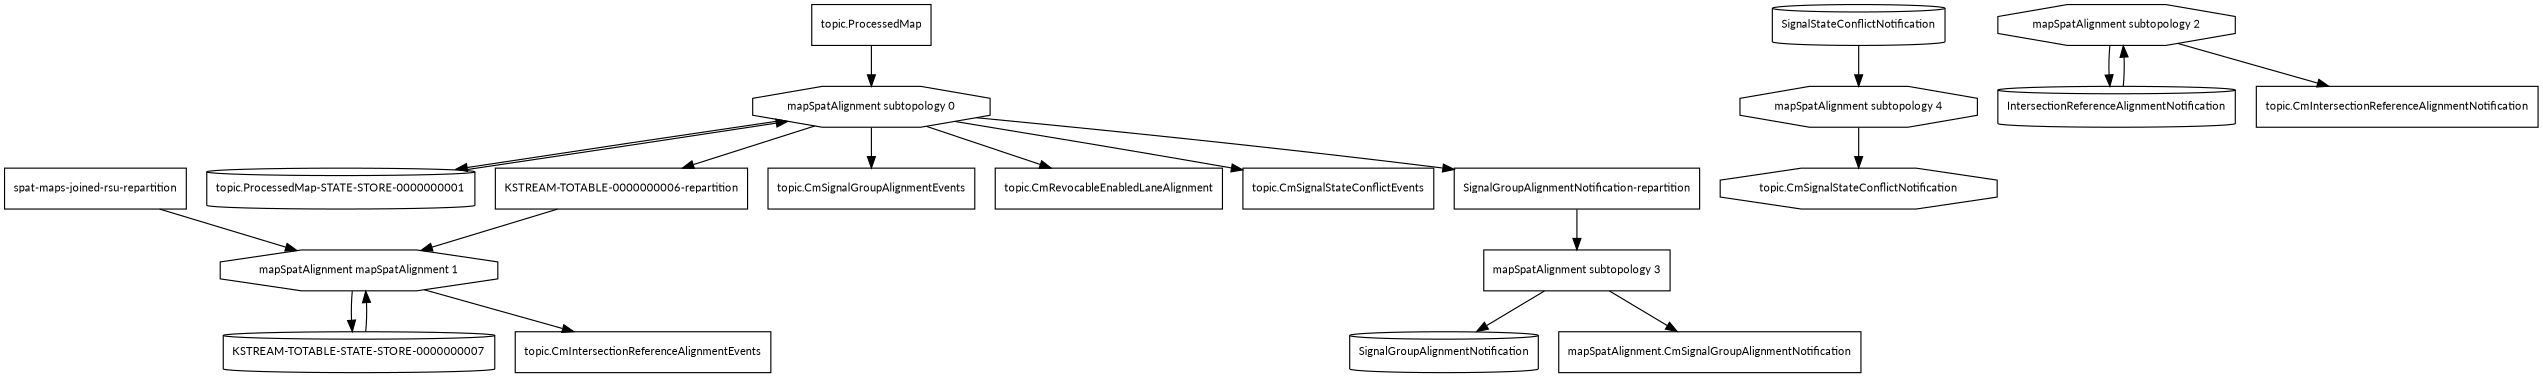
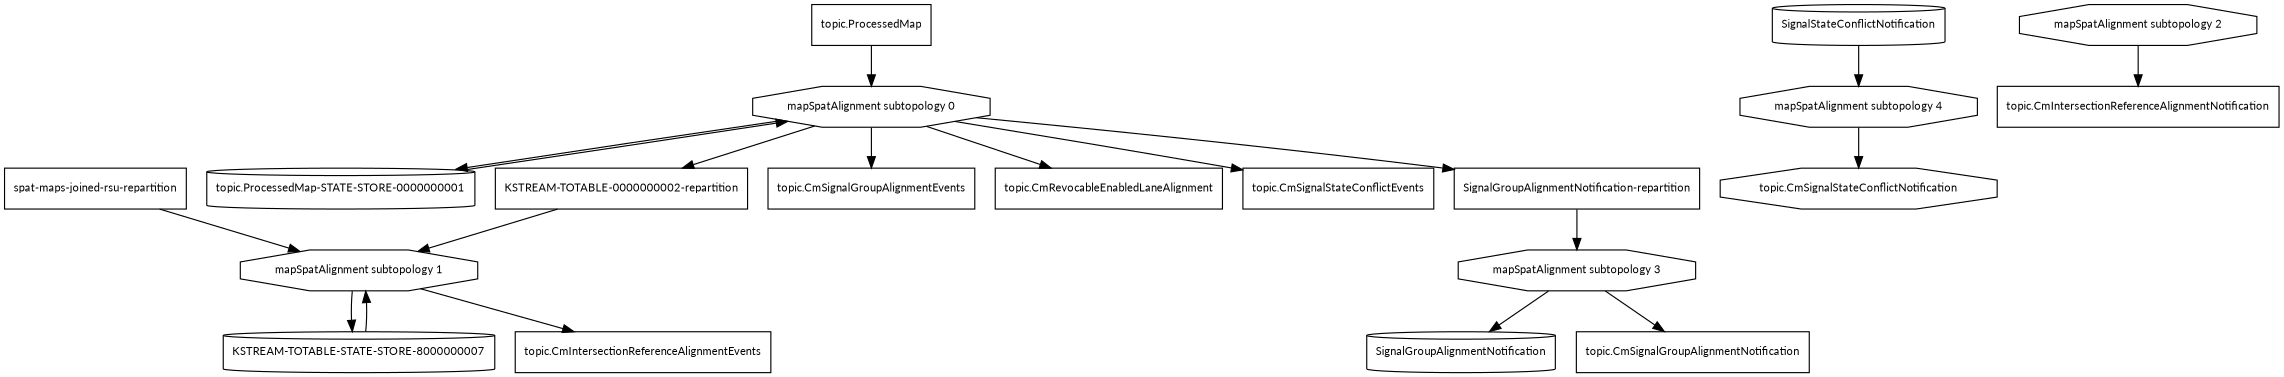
node "IntersectionReferenceAlignmentNotification": removed
node "KSTREAM-TOTABLE-0000000006-repartition": label "KSTREAM-TOTABLE-0000000006-repartition" -> "KSTREAM-TOTABLE-0000000002-repartition"
node "mapSpatAlignment mapSpatAlignment 1": label "mapSpatAlignment mapSpatAlignment 1" -> "mapSpatAlignment subtopology 1"
node "mapSpatAlignment subtopology 3": shape box -> octagon
node "KSTREAM-TOTABLE-STATE-STORE-0000000007": label "KSTREAM-TOTABLE-STATE-STORE-0000000007" -> "KSTREAM-TOTABLE-STATE-STORE-8000000007"
node "mapSpatAlignment.CmSignalGroupAlignmentNotification": label "mapSpatAlignment.CmSignalGroupAlignmentNotification" -> "topic.CmSignalGroupAlignmentNotification"
